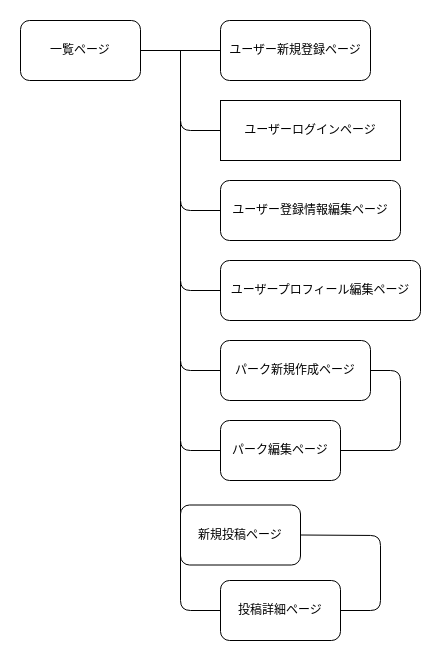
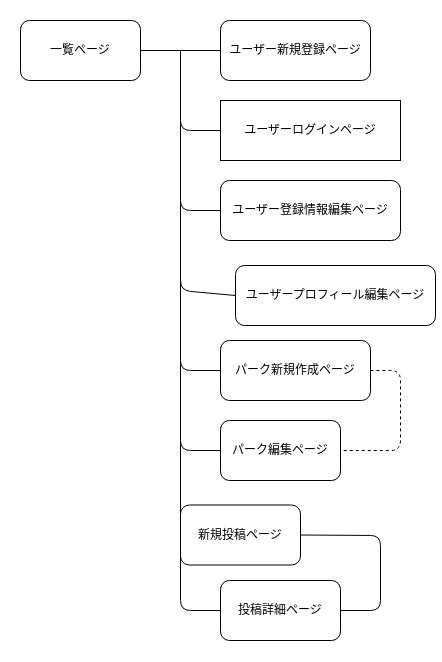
node "ユーザープロフィール編集ページ": moved (321, 291) -> (336, 296)
edge "パーク新規作成ページ" -- "パーク編集ページ": style solid -> dashed
